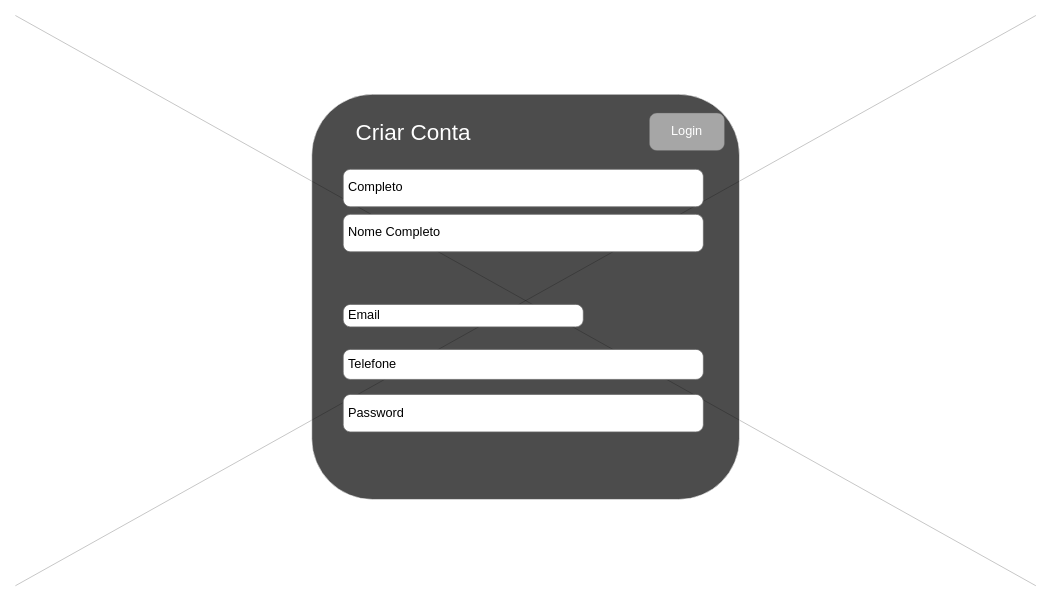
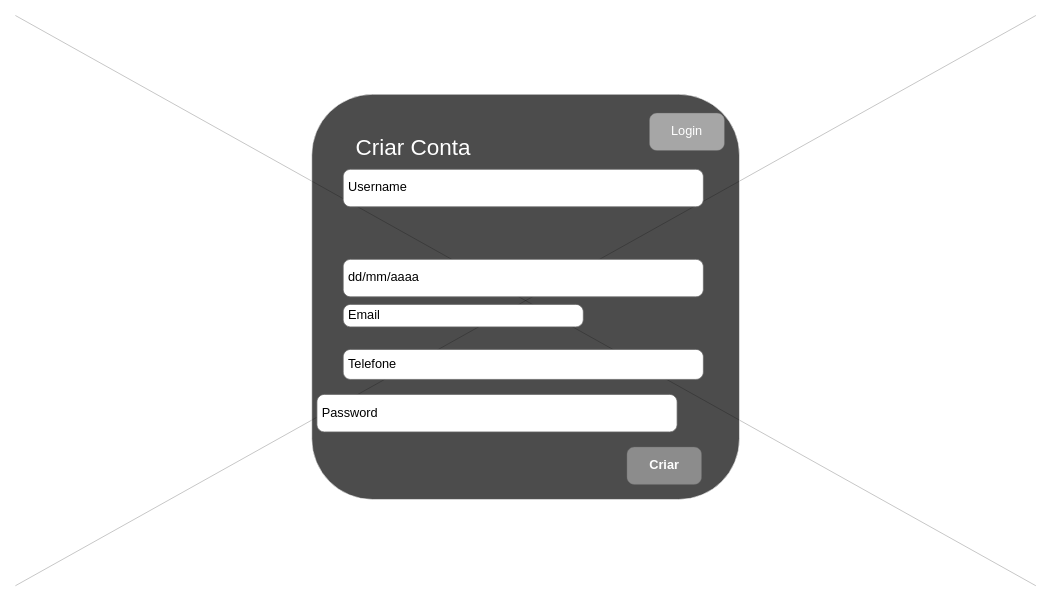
node "Criar Conta": moved (413, 132) -> (413, 147)
node "Completo": label "Completo" -> "Username"
node "Nome Completo": removed
node "dd/mm/aaaa": added
node "Password": moved (523, 413) -> (497, 413)
node "Criar": added
